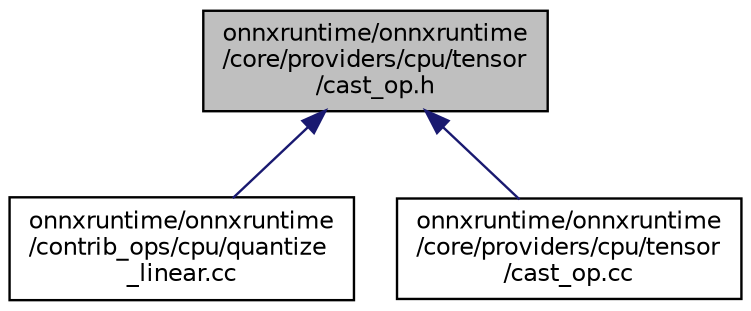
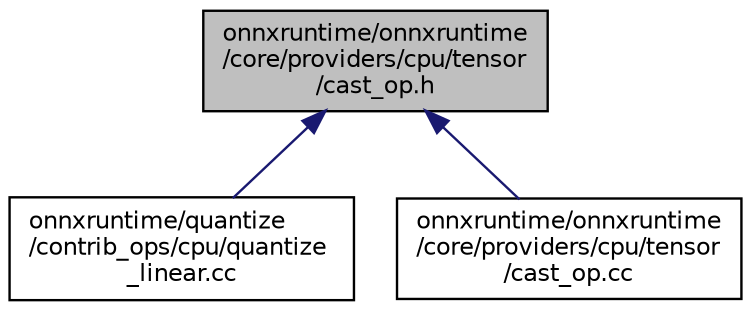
node "onnxruntime/onnxruntime /contrib_ops/cpu/quantize _linear.cc": label "onnxruntime/onnxruntime /contrib_ops/cpu/quantize _linear.cc" -> "onnxruntime/quantize /contrib_ops/cpu/quantize _linear.cc"
